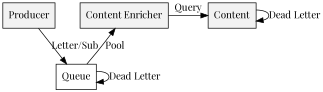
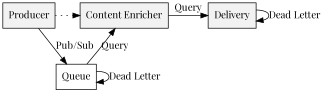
edge "Producer" -> "Content Enricher": added
node "Content": label "Content" -> "Delivery"
edge "Producer" -> "Queue": label "Letter/Sub" -> "Pub/Sub"
edge "Queue" -> "Content Enricher": label "Pool" -> "Query"
